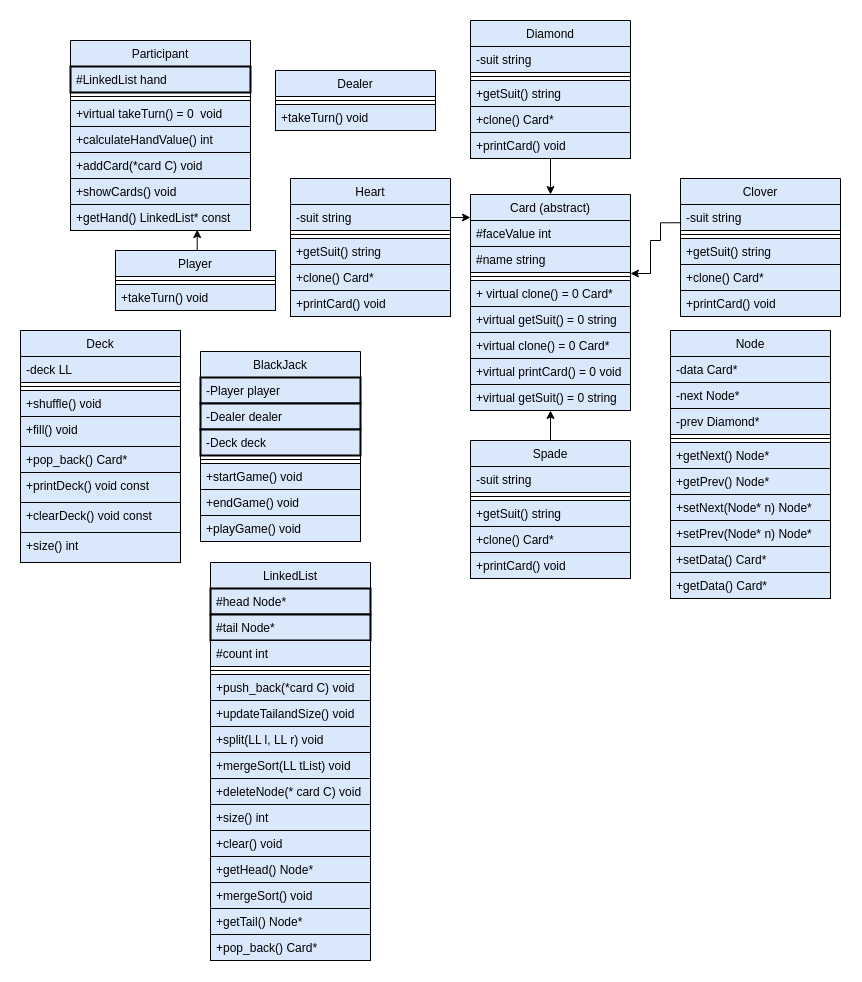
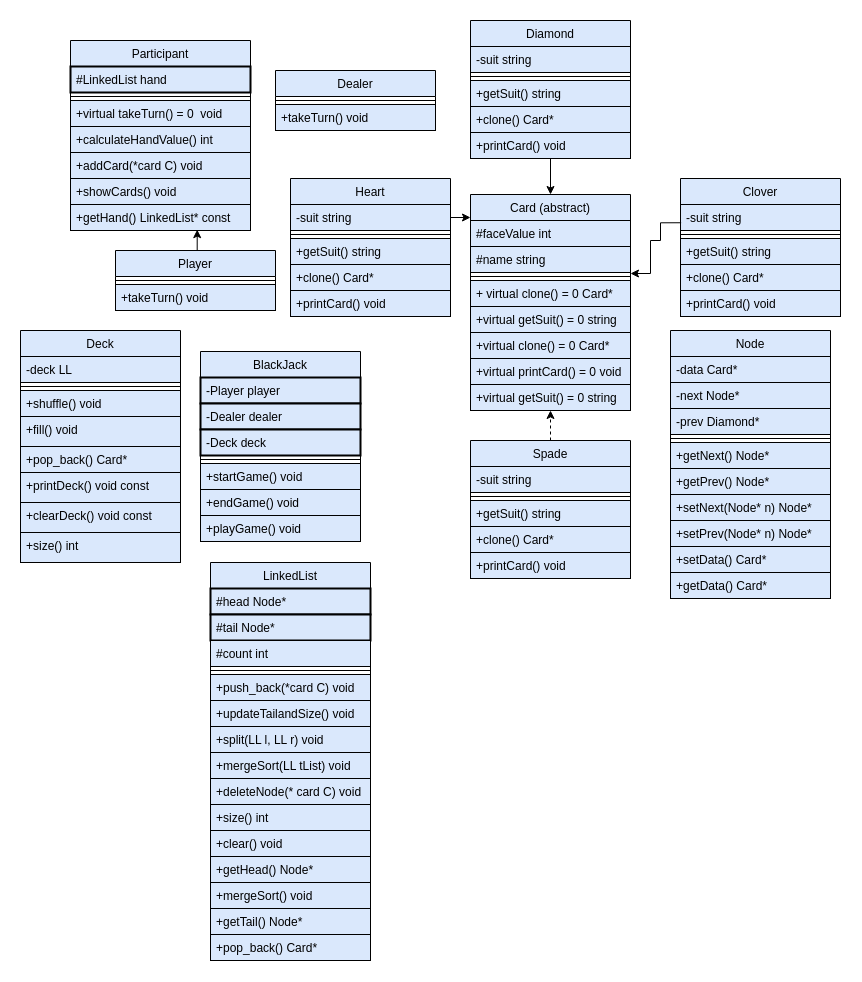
edge "Spade" -> "Card (abstract)": style solid -> dashed
